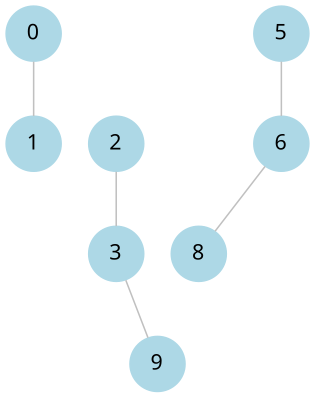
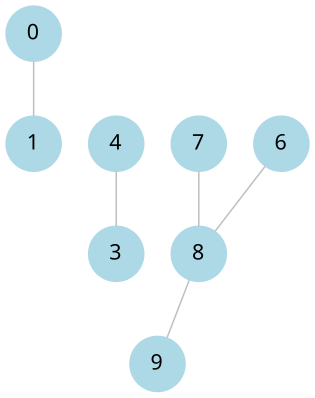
node "5": removed
node "2": label "2" -> "4"
node "7": added
edge "3" -- "9": now "8" -- "9"
